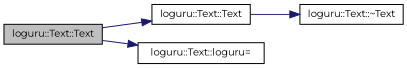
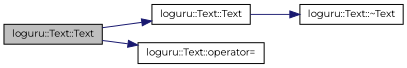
node "loguru::Text::loguru=": label "loguru::Text::loguru=" -> "loguru::Text::operator="
